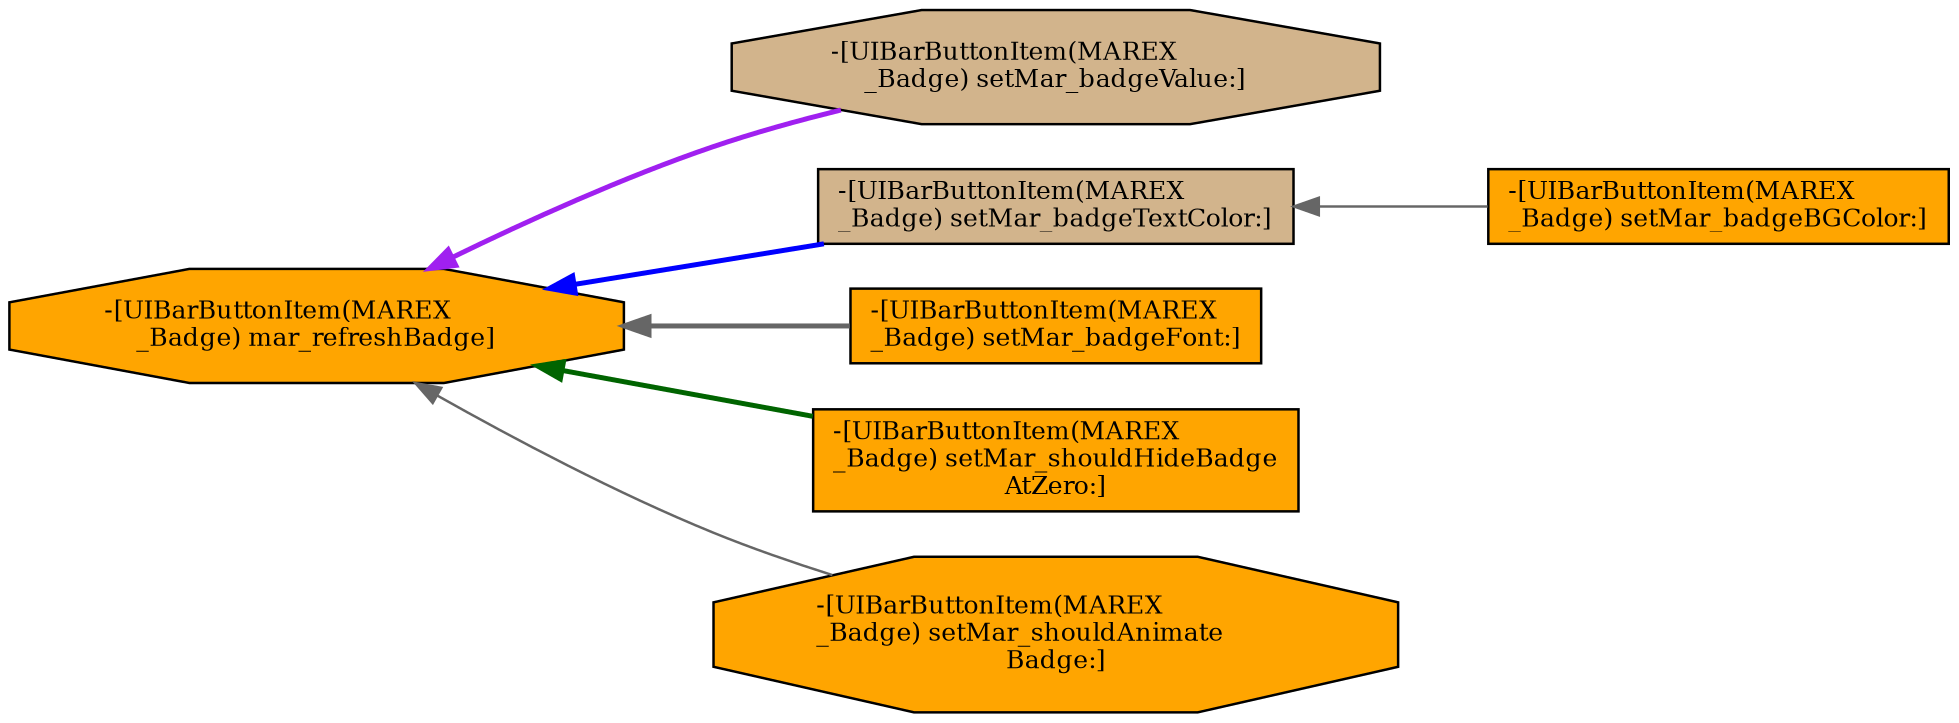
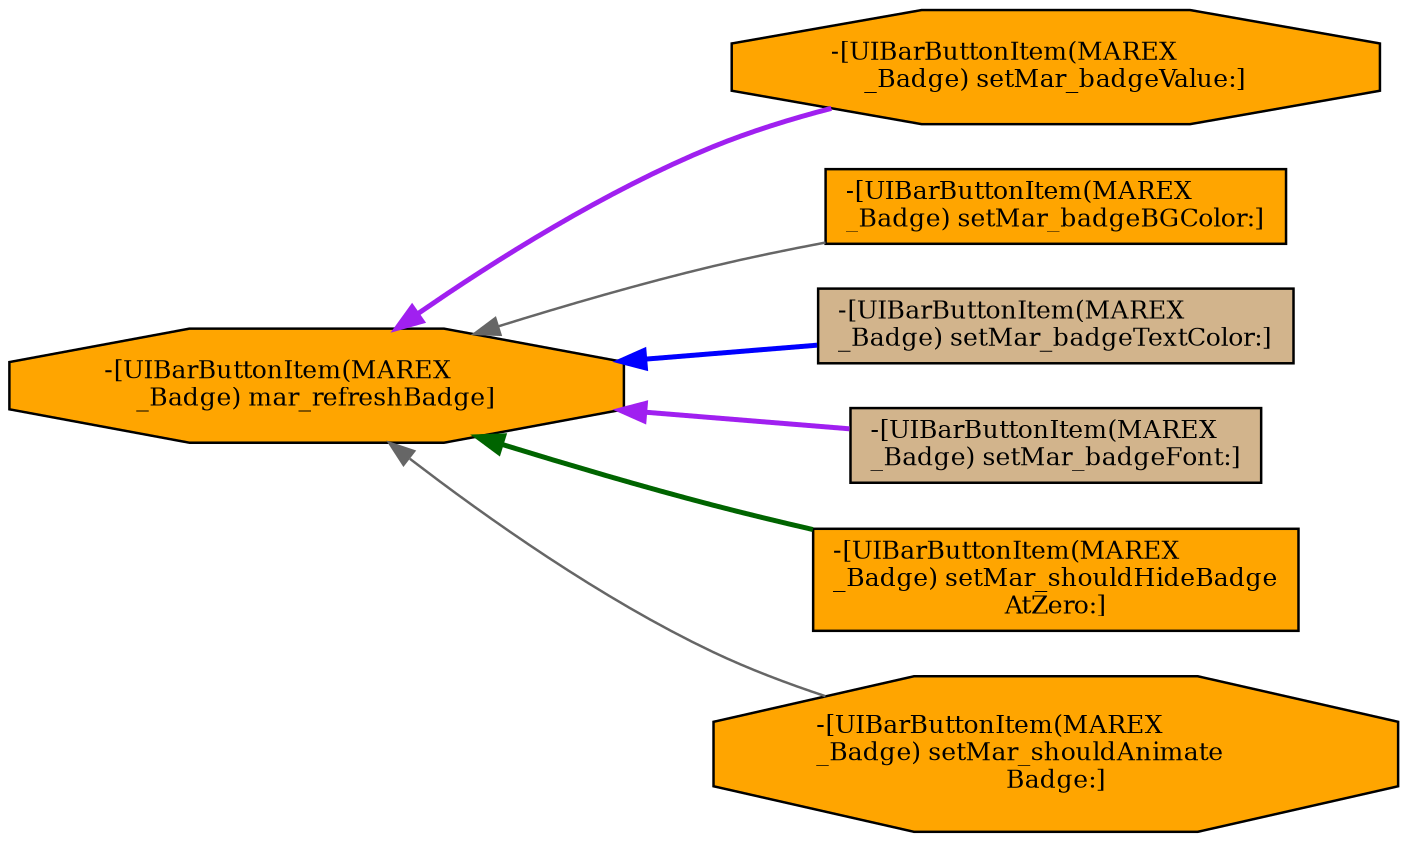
node "-[UIBarButtonItem(MAREX _Badge) setMar_badgeValue:]": fillcolor tan -> orange
edge "-[UIBarButtonItem(MAREX _Badge) setMar_badgeBGColor:]" -> "-[UIBarButtonItem(MAREX _Badge) setMar_badgeTextColor:]": now "-[UIBarButtonItem(MAREX _Badge) setMar_badgeBGColor:]" -> "-[UIBarButtonItem(MAREX _Badge) mar_refreshBadge]"
edge "-[UIBarButtonItem(MAREX _Badge) setMar_badgeFont:]" -> "-[UIBarButtonItem(MAREX _Badge) mar_refreshBadge]": color gray40 -> purple
node "-[UIBarButtonItem(MAREX _Badge) setMar_badgeFont:]": fillcolor orange -> tan
